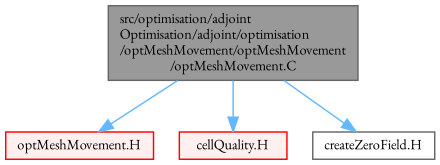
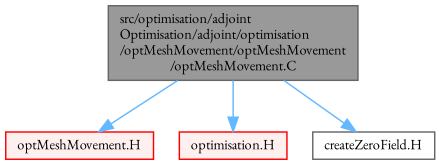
node "cellQuality.H": label "cellQuality.H" -> "optimisation.H"
